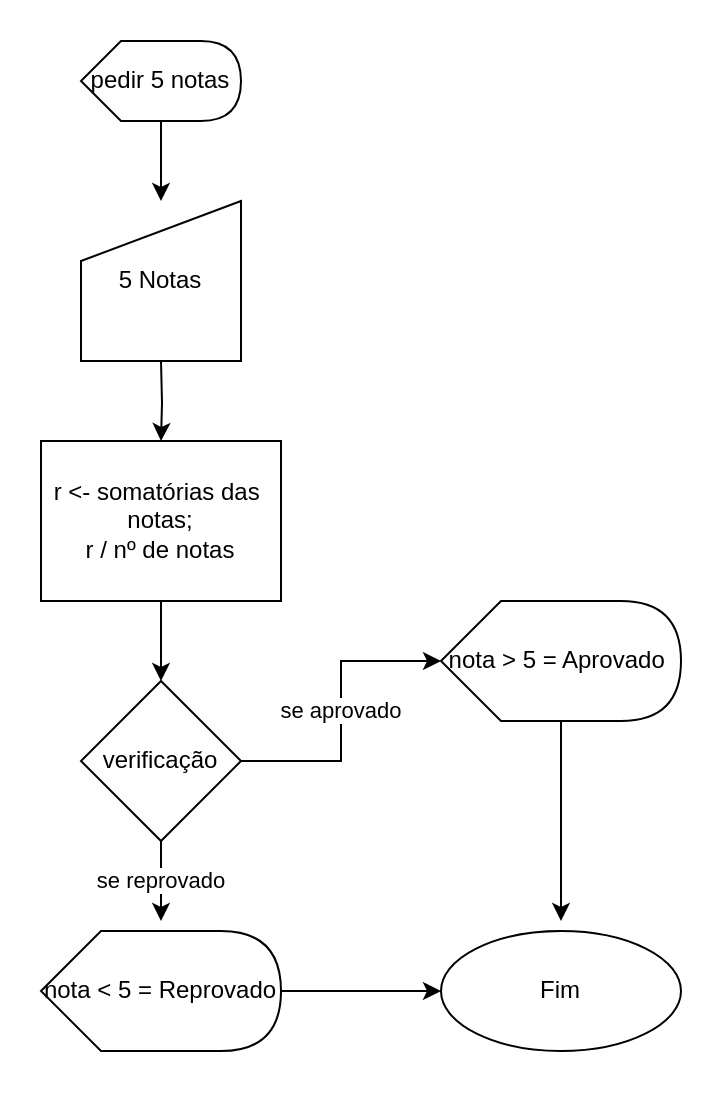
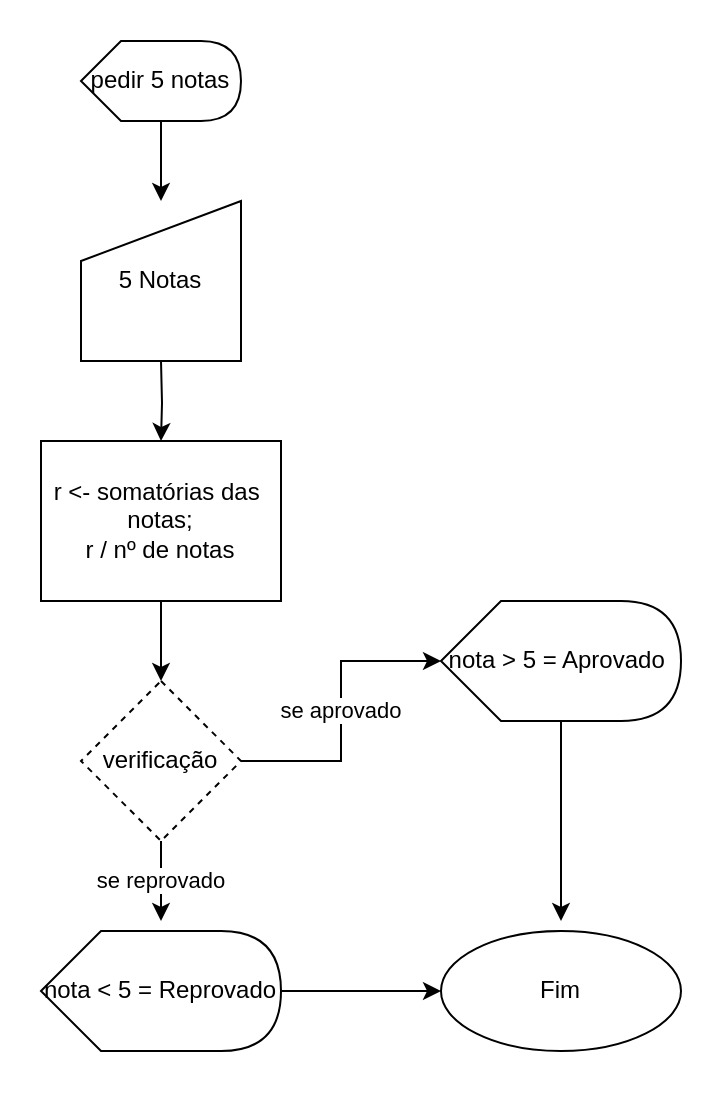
node "verificação": style solid -> dashed
